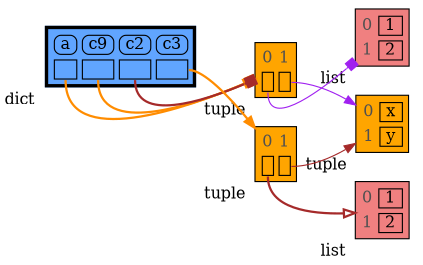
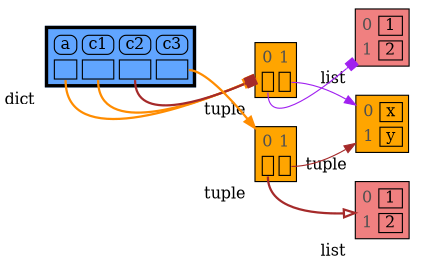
node "a": text "c9" -> "c1"
